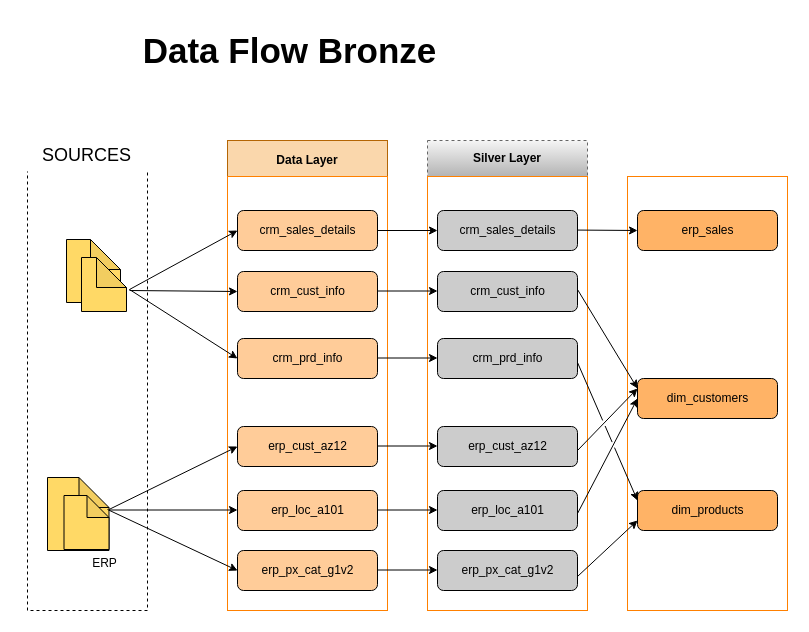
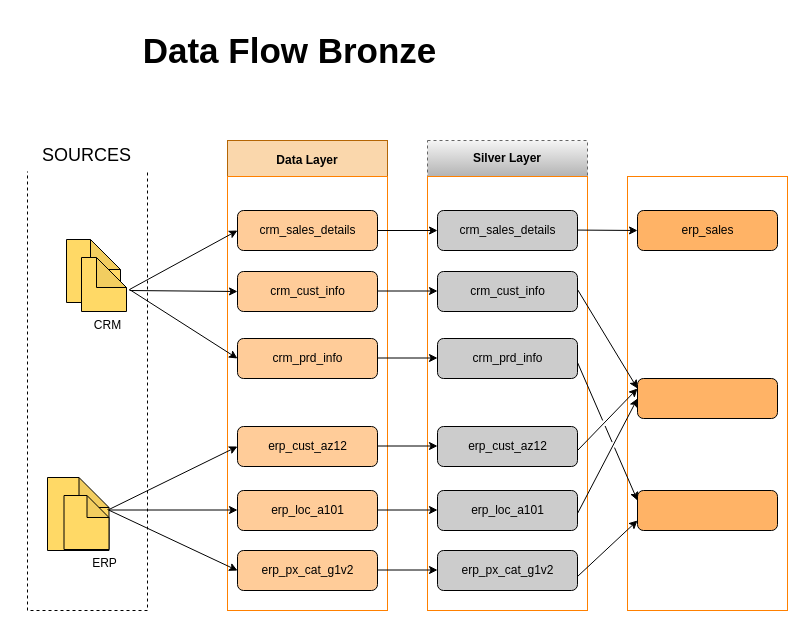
node "CRM": added
node "dim_customers": removed
node "dim_products": removed
